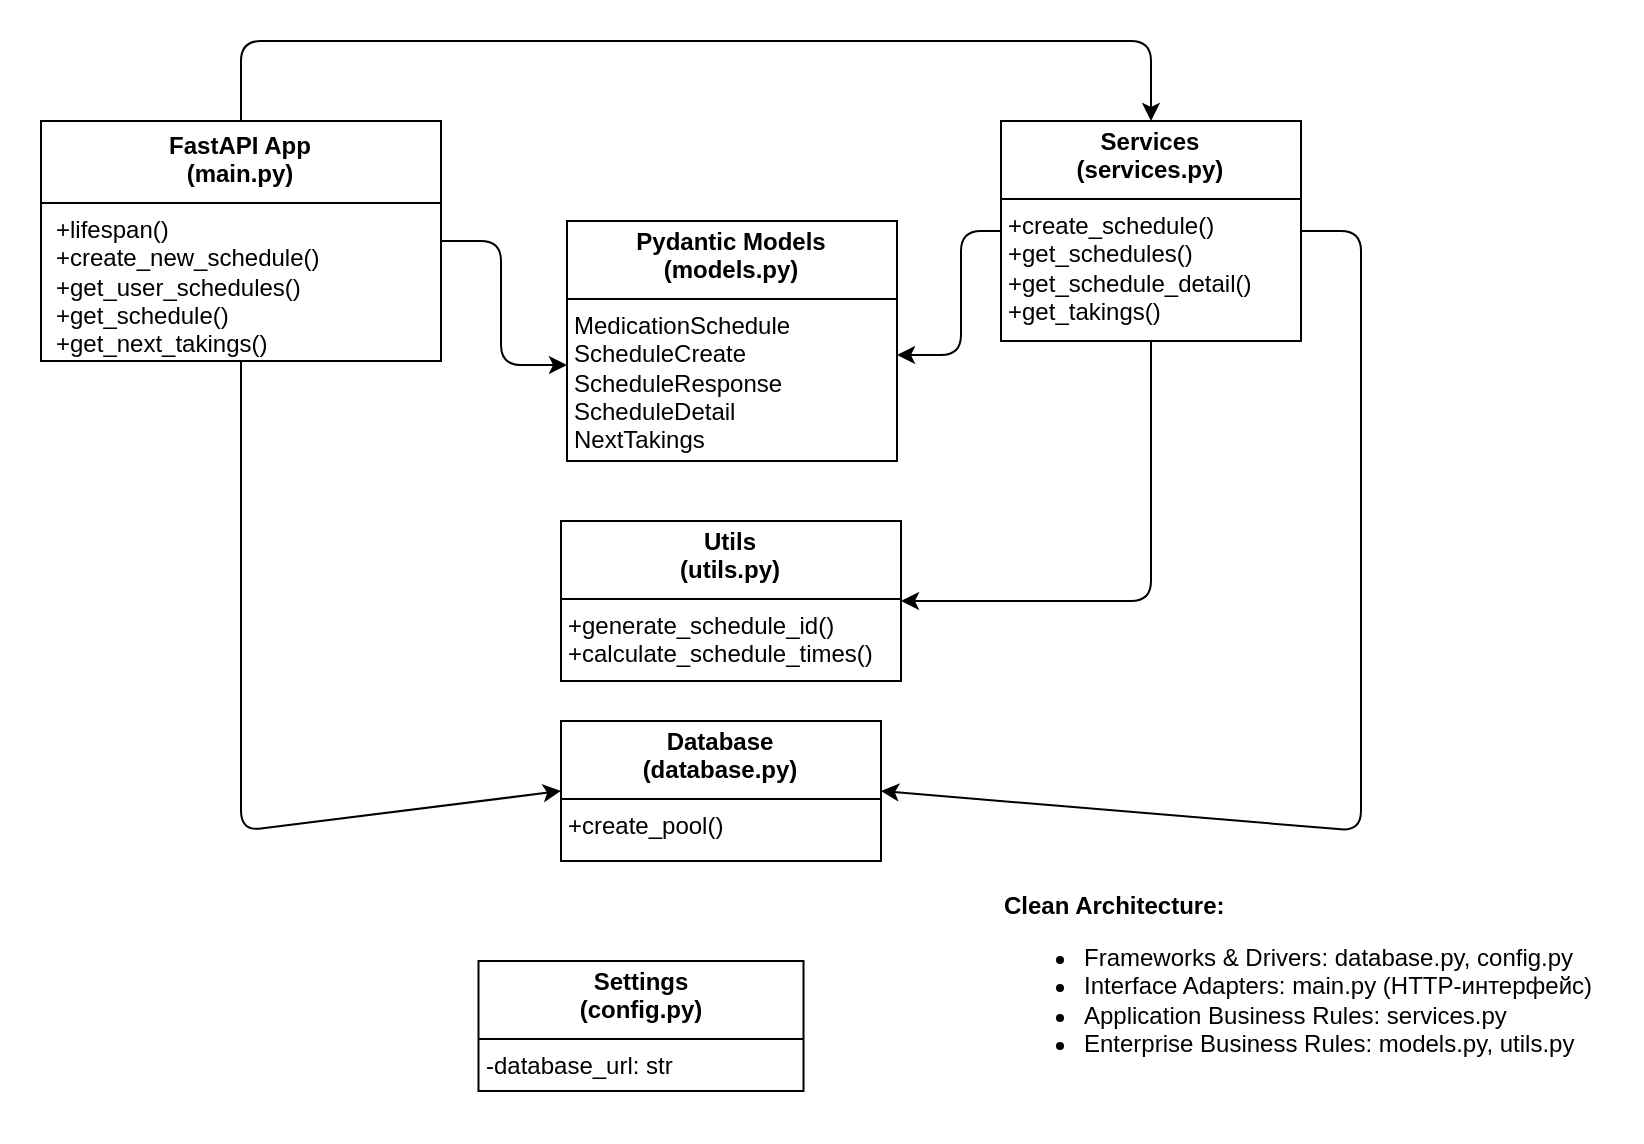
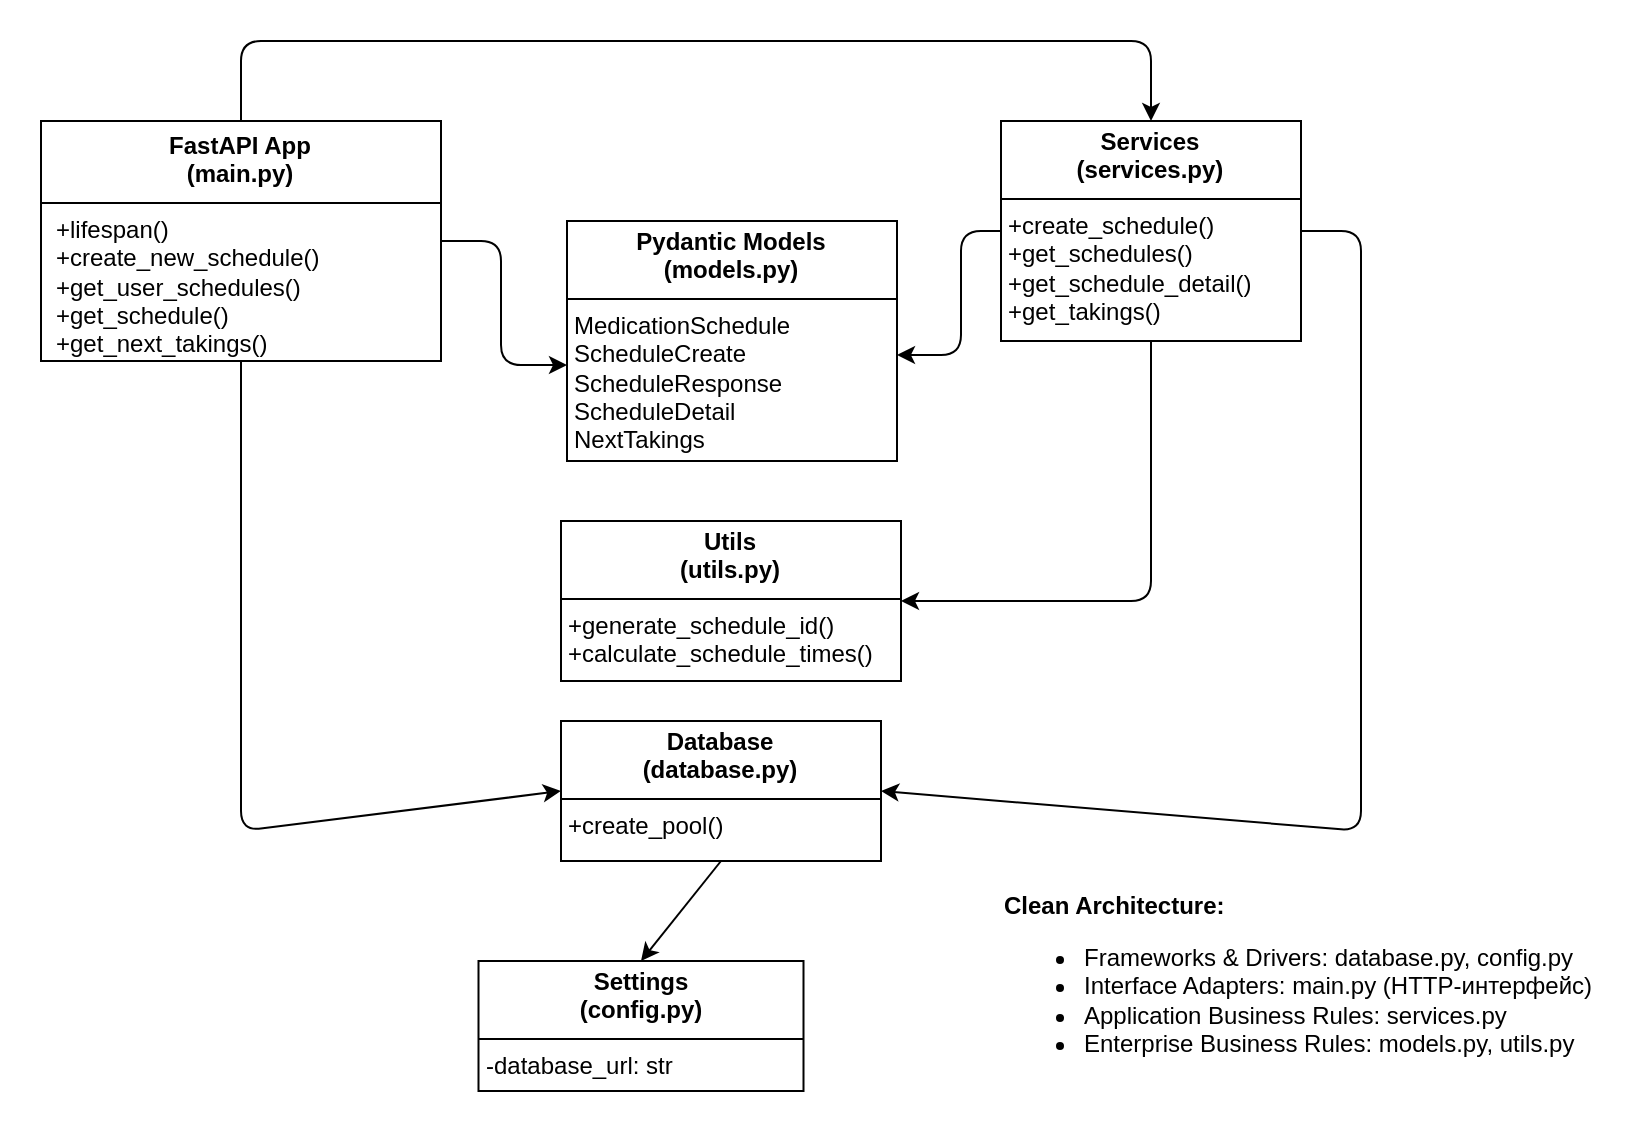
edge "Database (database.py) +create_pool()" -> "Settings (config.py) -database_url: str": added
